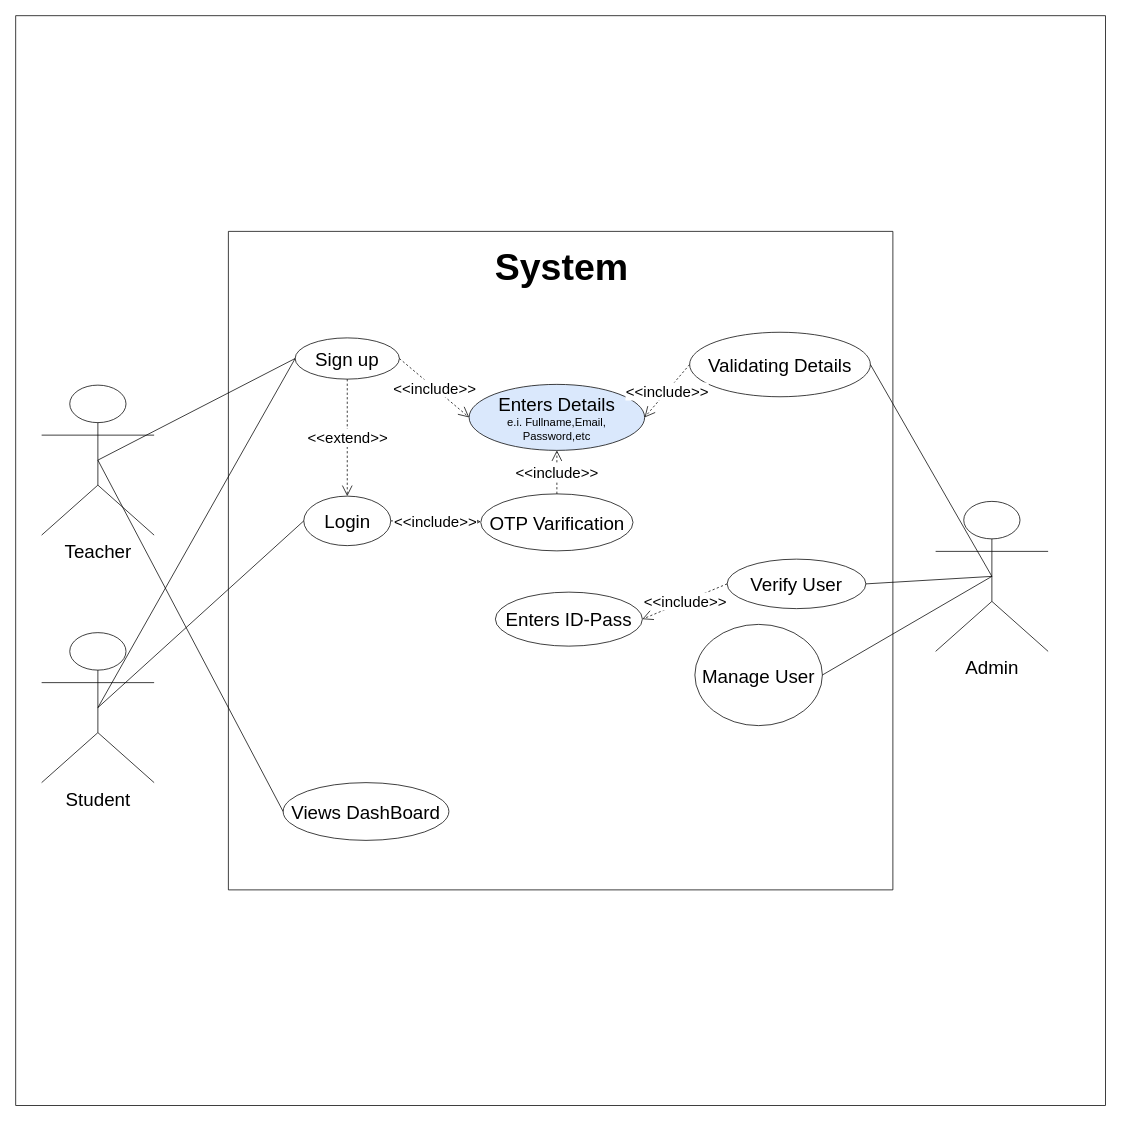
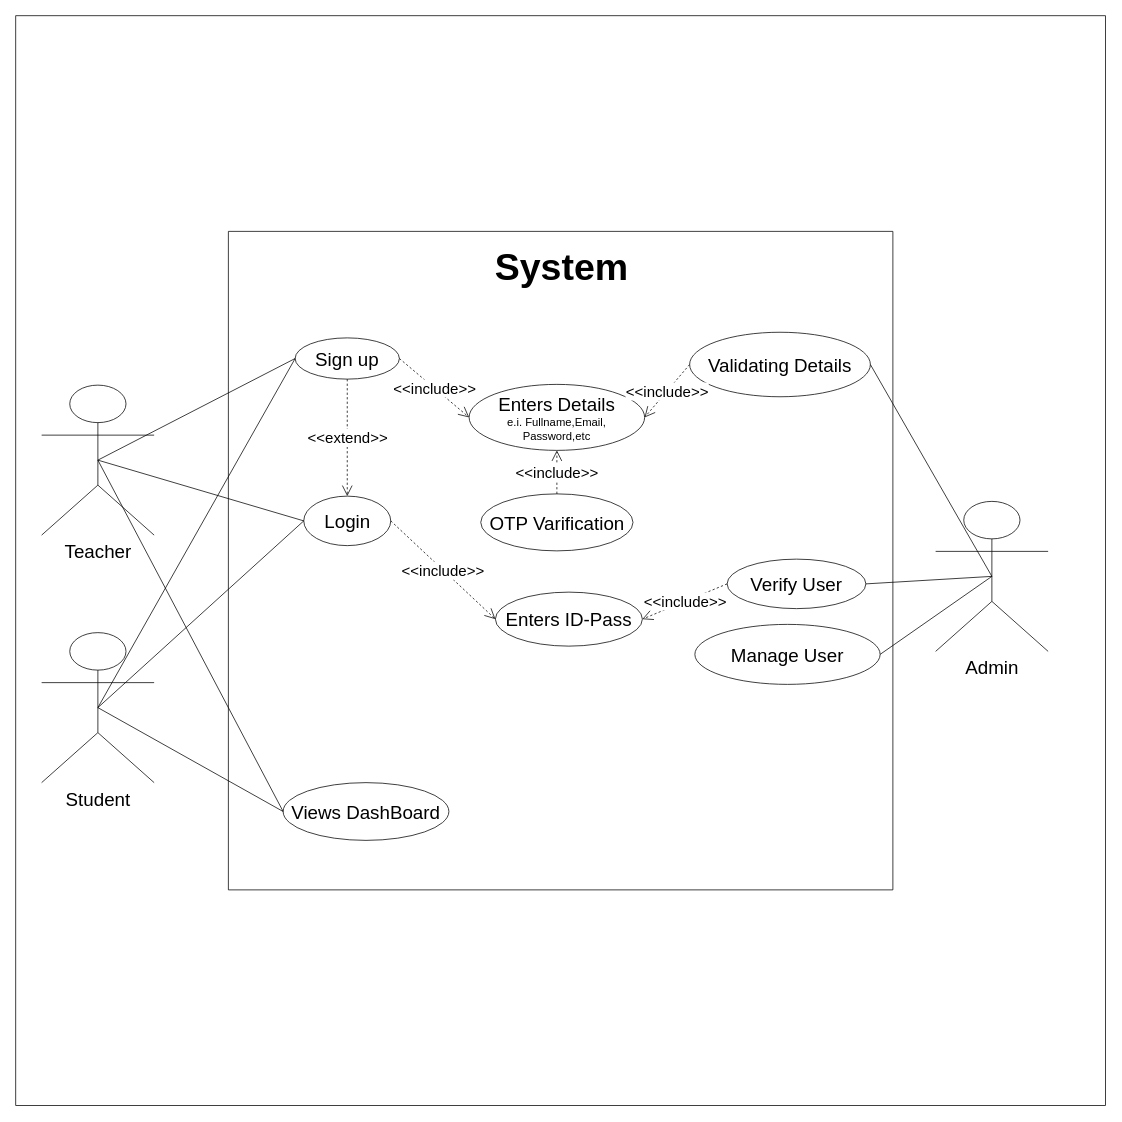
node "Enters Details e.i. Fullname,Email, Password,etc": fillcolor #dae8fc -> #ffffff
edge "Teacher" -- "Login": added
edge "Login" -> "OTP Varification": now "Login" -> "Enters ID-Pass"
node "Manage User": size 128x101 -> 185x60
edge "Student" -- "Views DashBoard": added
